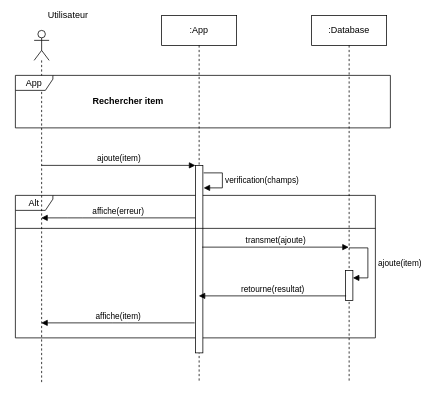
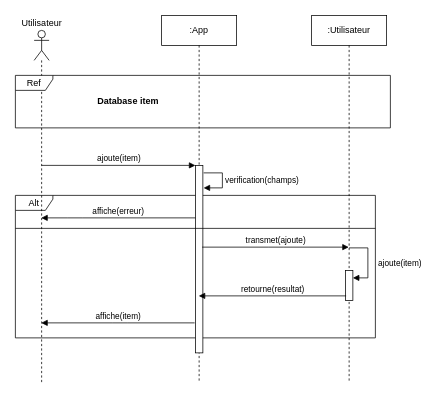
node "Utilisateur": moved (68, 15) -> (42, 23)
node ":Database": label ":Database" -> ":Utilisateur"
node "App": label "App" -> "Ref"
node "Rechercher item": label "Rechercher item" -> "Database item"
